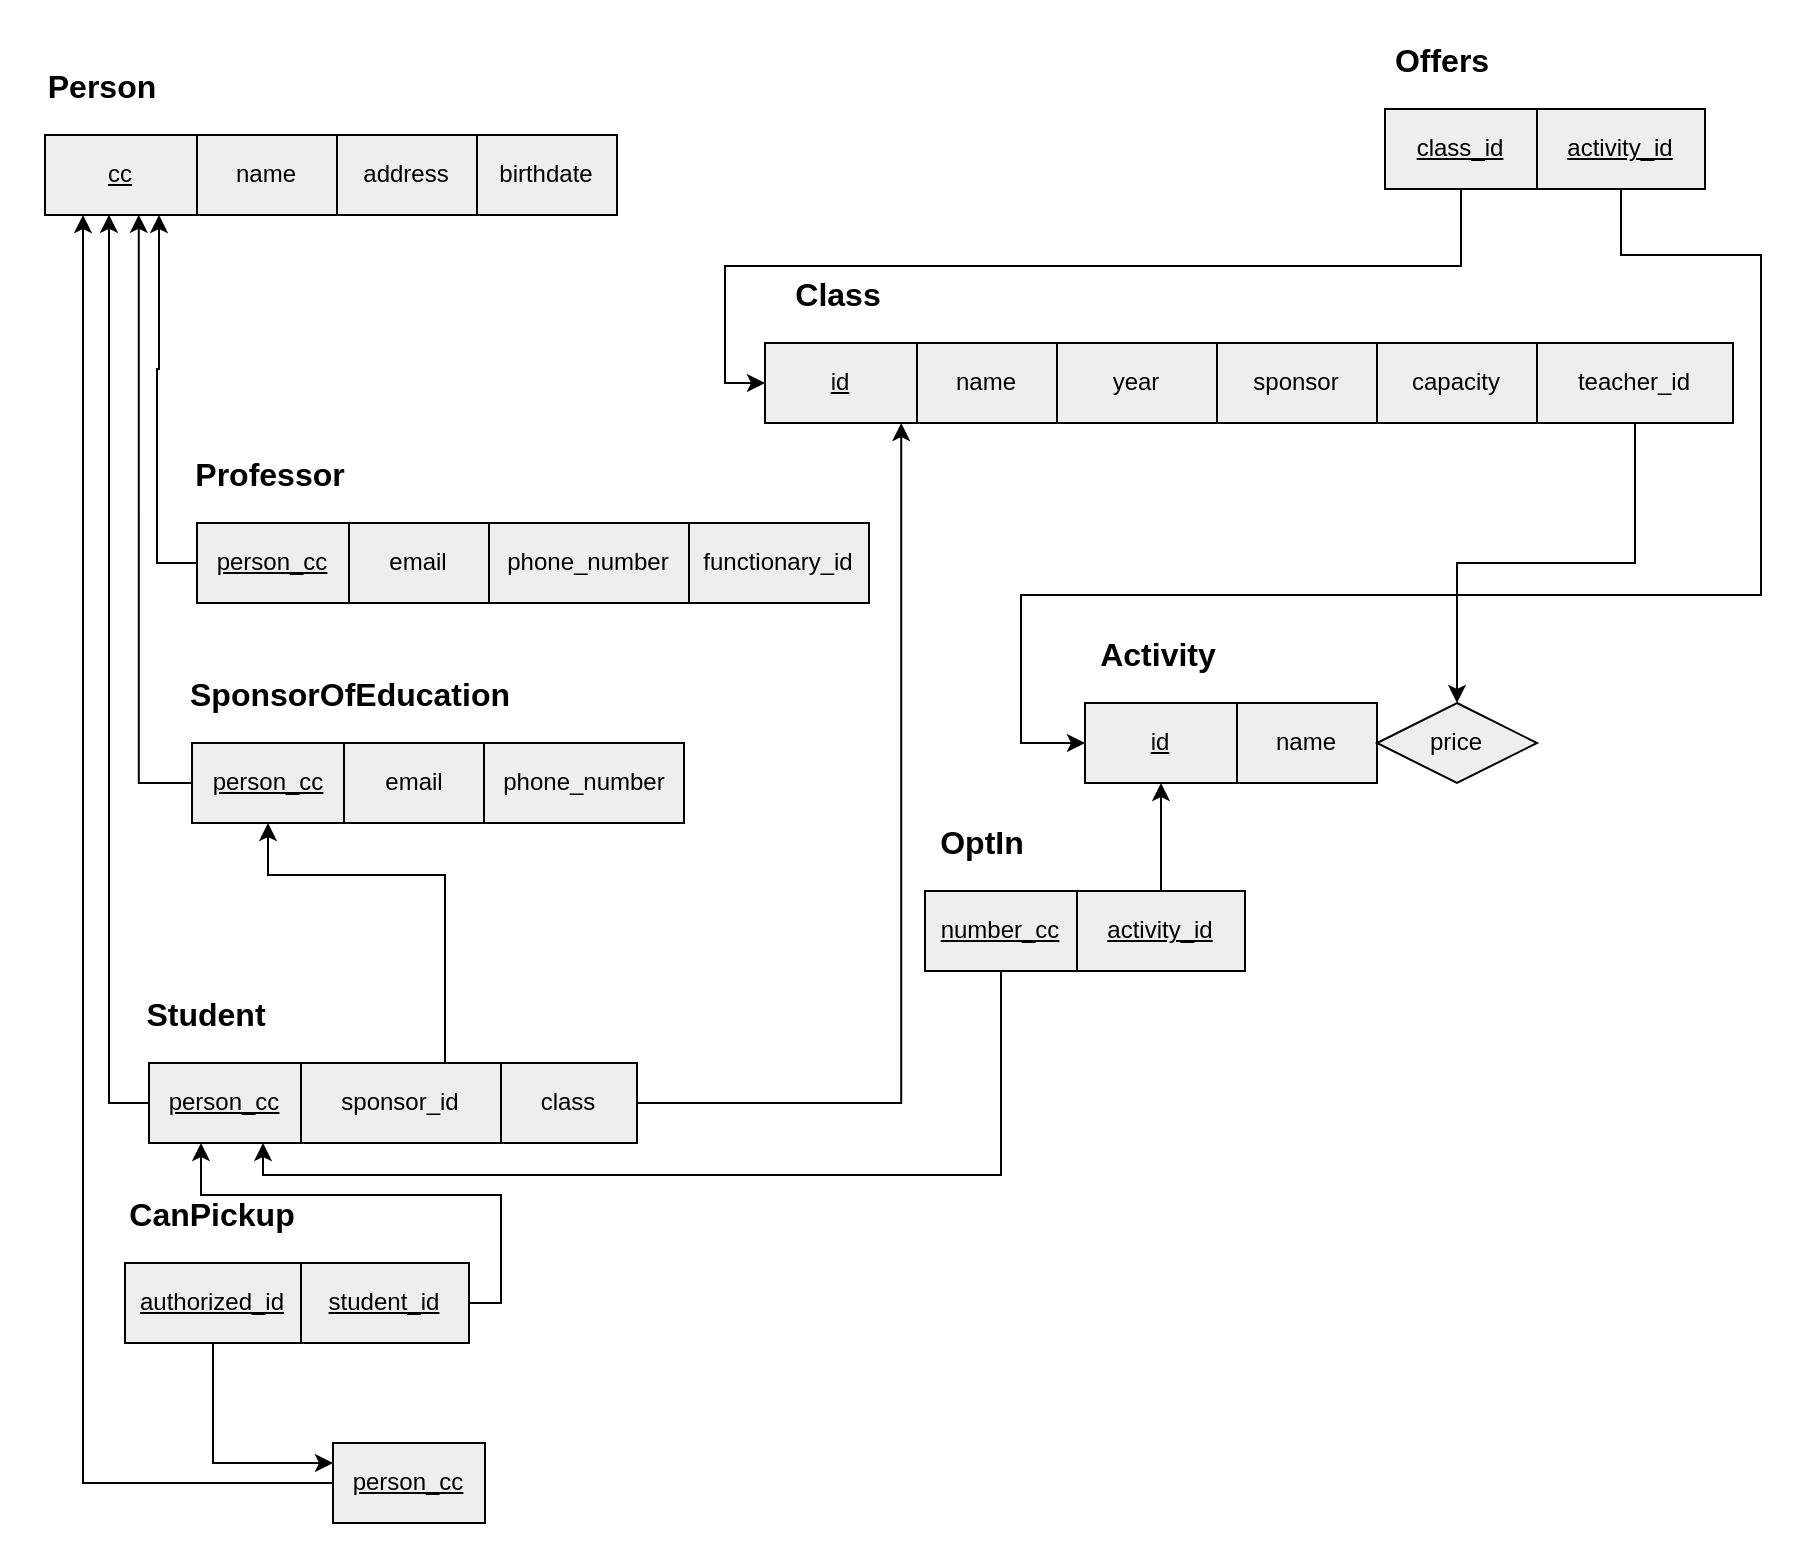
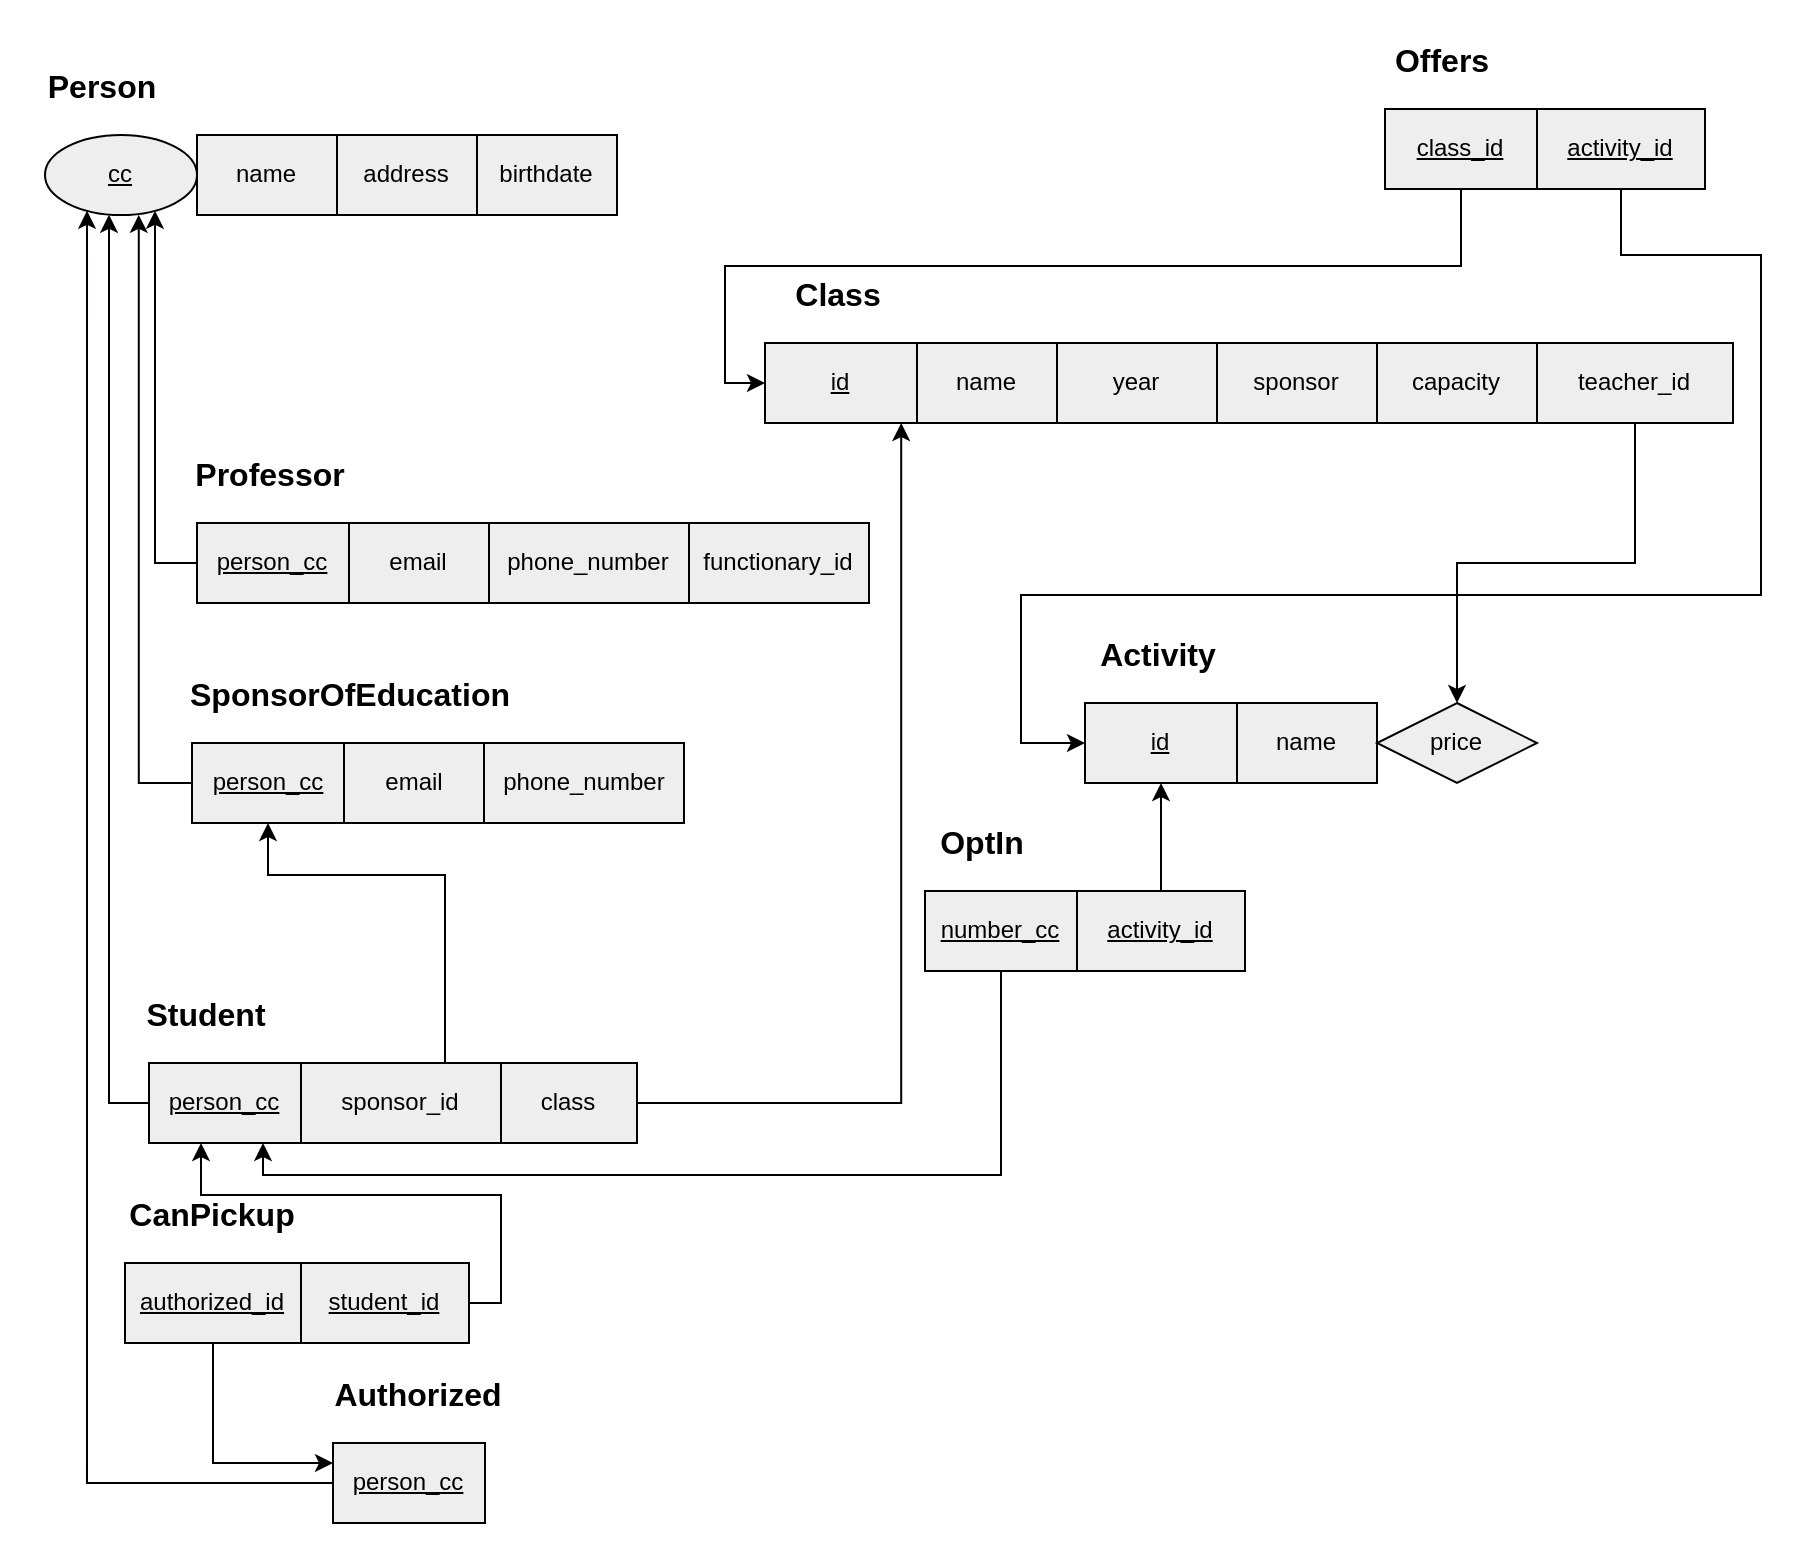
node "cc": shape rectangle -> ellipse
node "Authorized": added
